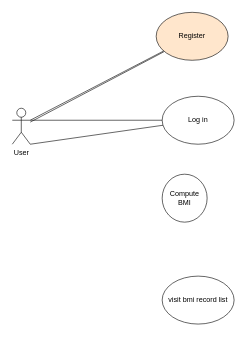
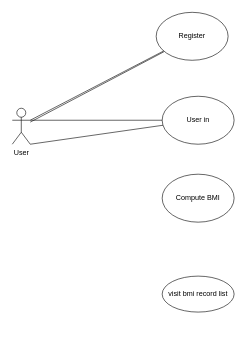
node "Register": fillcolor #ffe6cc -> #ffffff
node "Log in": label "Log in" -> "User in"
node "Compute BMI": size 45x48 -> 72x48
node "visit bmi record list": size 72x48 -> 72x36
